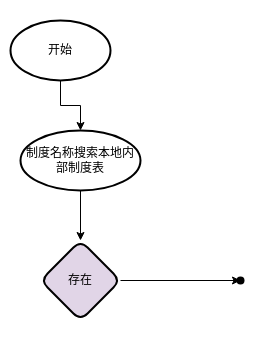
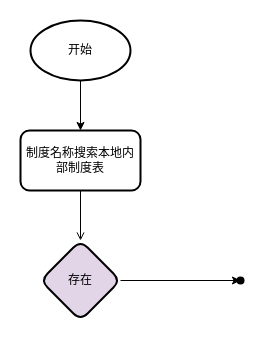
node "开始": moved (61, 51) -> (81, 51)
node "制度名称搜索本地内部制度表": shape ellipse -> rounded rectangle
edge "制度名称搜索本地内部制度表" -> "存在": arrowhead classic -> open
